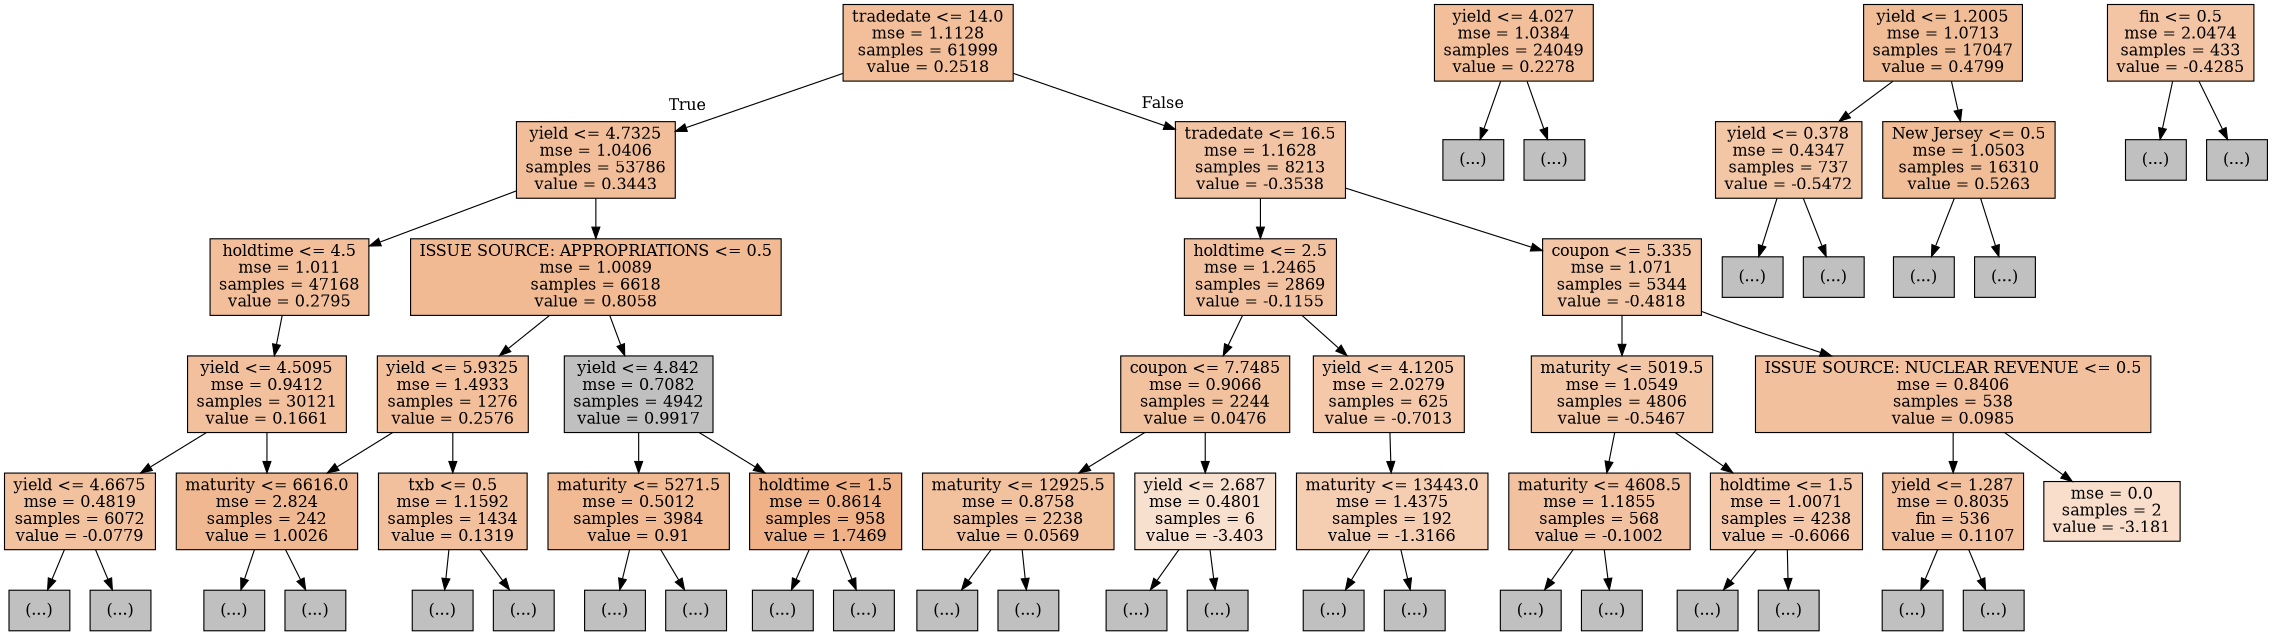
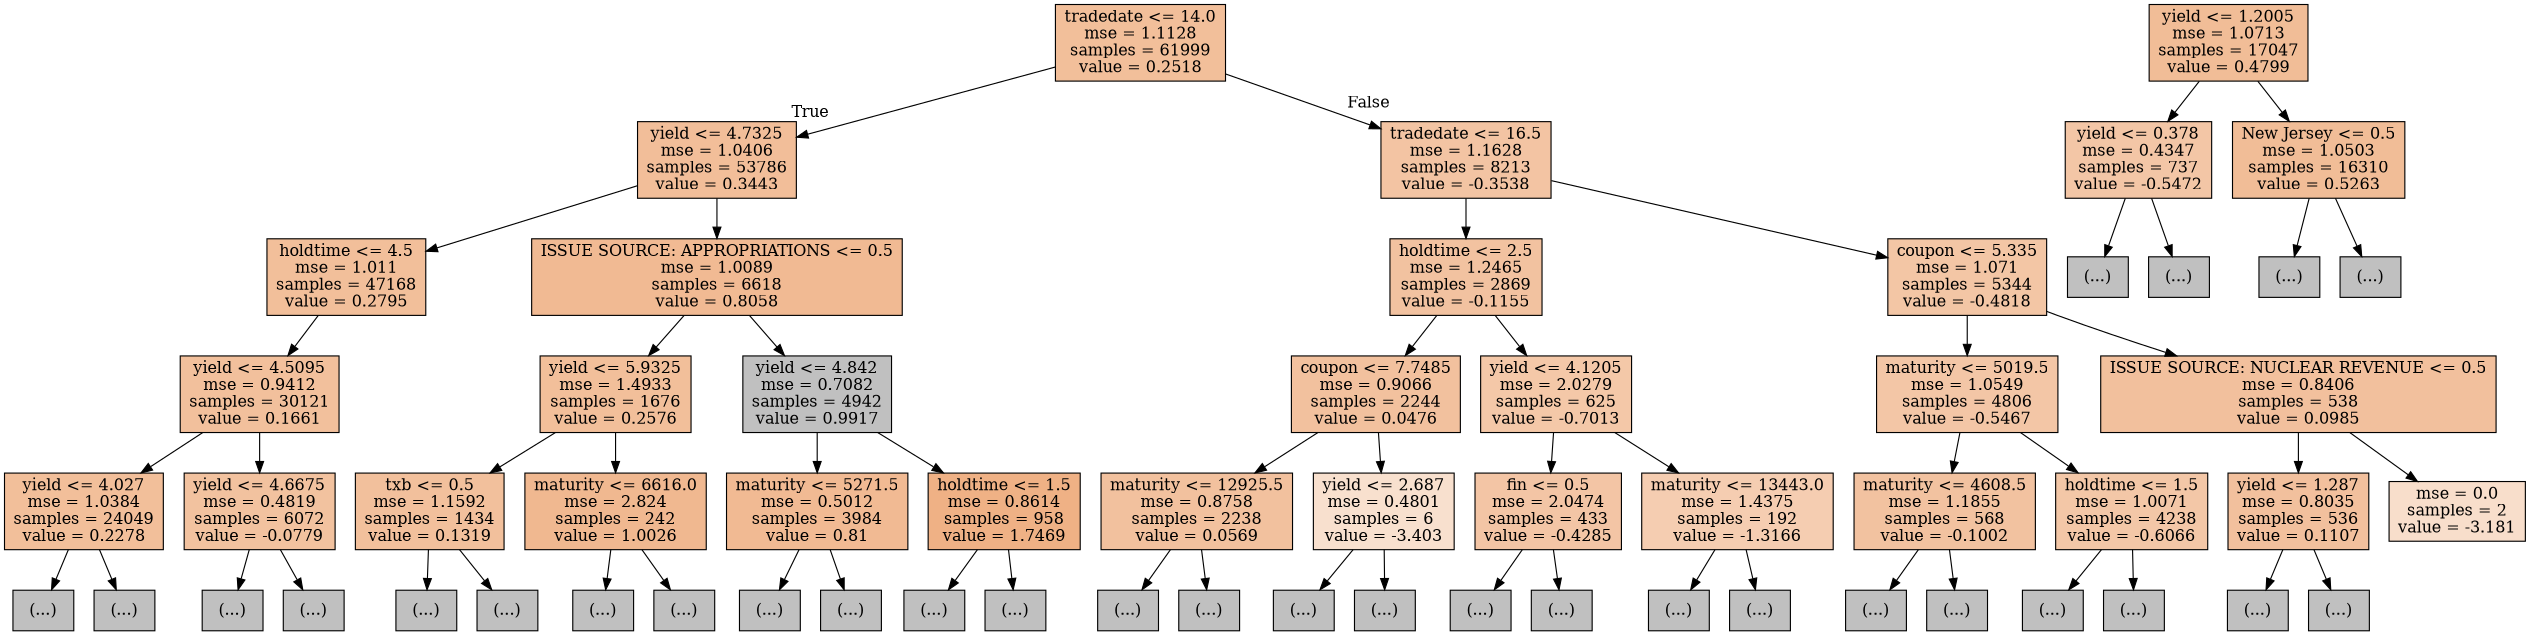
node "yield <= 5.9325 mse = 1.4933 samples = 1276 value = 0.2576": label "yield <= 5.9325 mse = 1.4933 samples = 1276 value = 0.2576" -> "yield <= 5.9325 mse = 1.4933 samples = 1676 value = 0.2576"
edge "yield <= 4.5095 mse = 0.9412 samples = 30121 value = 0.1661" -> "maturity <= 6616.0 mse = 2.824 samples = 242 value = 1.0026": now "yield <= 4.5095 mse = 0.9412 samples = 30121 value = 0.1661" -> "yield <= 4.027 mse = 1.0384 samples = 24049 value = 0.2278"
edge "yield <= 4.1205 mse = 2.0279 samples = 625 value = -0.7013" -> "fin <= 0.5 mse = 2.0474 samples = 433 value = -0.4285": added
node "maturity <= 5271.5 mse = 0.5012 samples = 3984 value = 0.91": label "maturity <= 5271.5 mse = 0.5012 samples = 3984 value = 0.91" -> "maturity <= 5271.5 mse = 0.5012 samples = 3984 value = 0.81"
node "yield <= 1.287 mse = 0.8035 fin = 536 value = 0.1107": label "yield <= 1.287 mse = 0.8035 fin = 536 value = 0.1107" -> "yield <= 1.287 mse = 0.8035 samples = 536 value = 0.1107"
